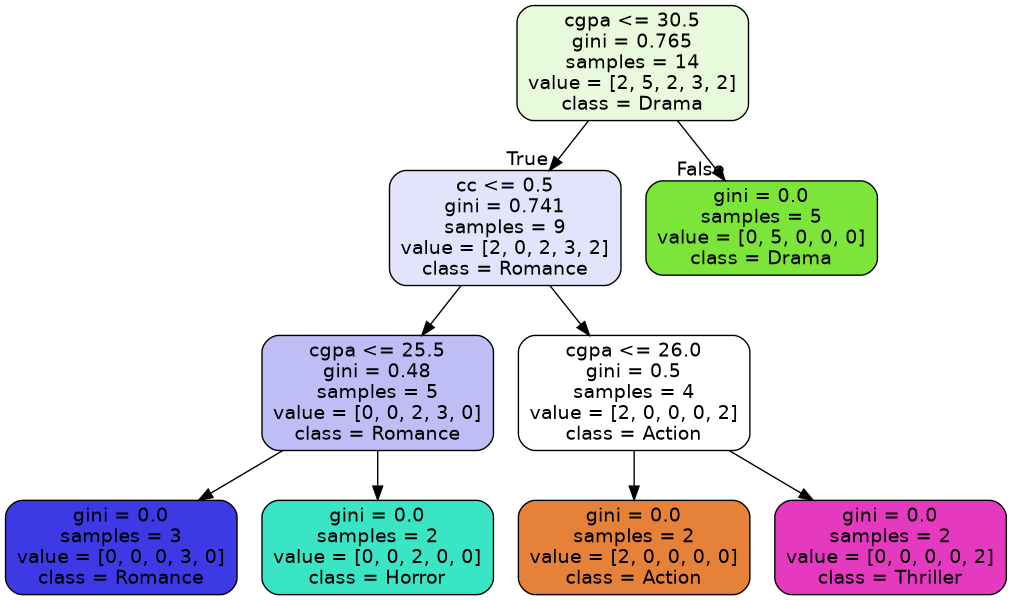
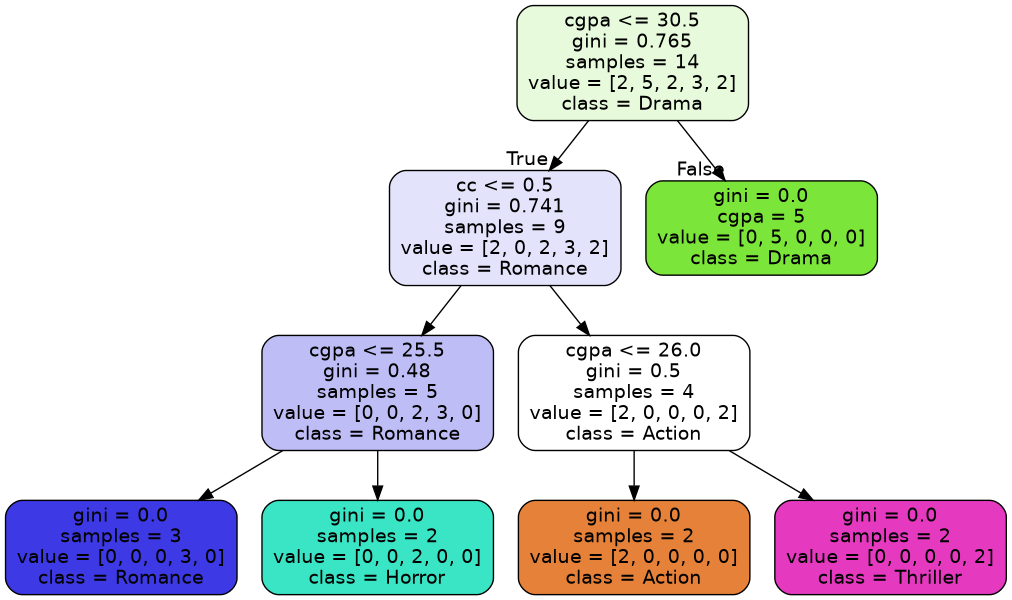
node "gini = 0.0 samples = 5 value = [0, 5, 0, 0, 0] class = Drama": label "gini = 0.0 samples = 5 value = [0, 5, 0, 0, 0] class = Drama" -> "gini = 0.0 cgpa = 5 value = [0, 5, 0, 0, 0] class = Drama"
